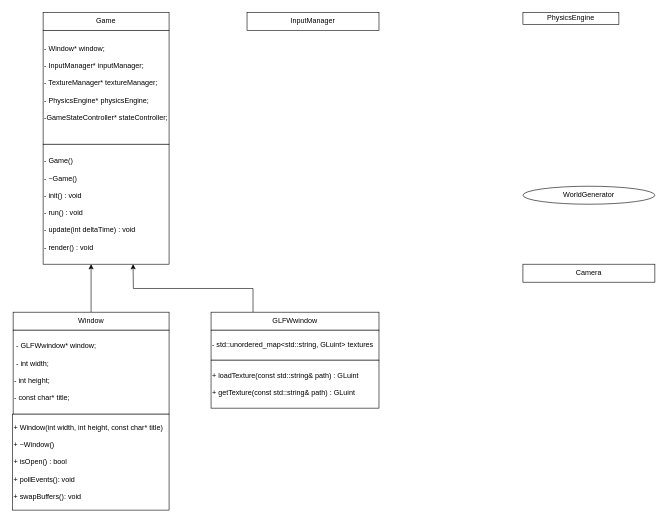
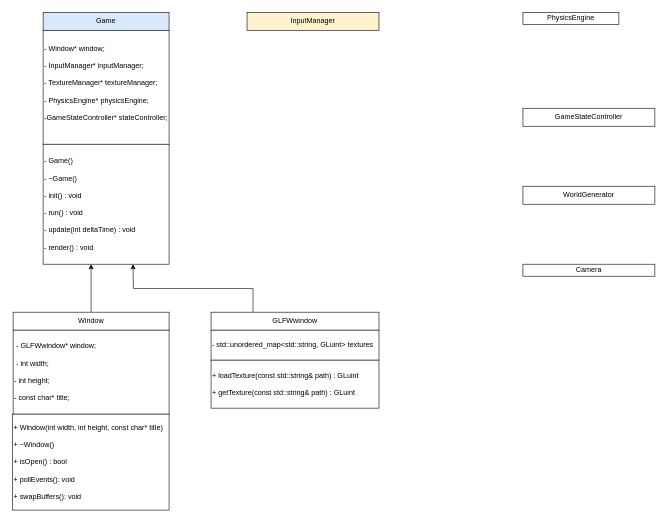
node "Game": fillcolor #ffffff -> #dae8fc
node "InputManager": fillcolor #ffffff -> #fff2cc
node "GameStateController": added
node "WorldGenerator": shape ellipse -> rectangle
node "Camera": size 132x18 -> 132x12
